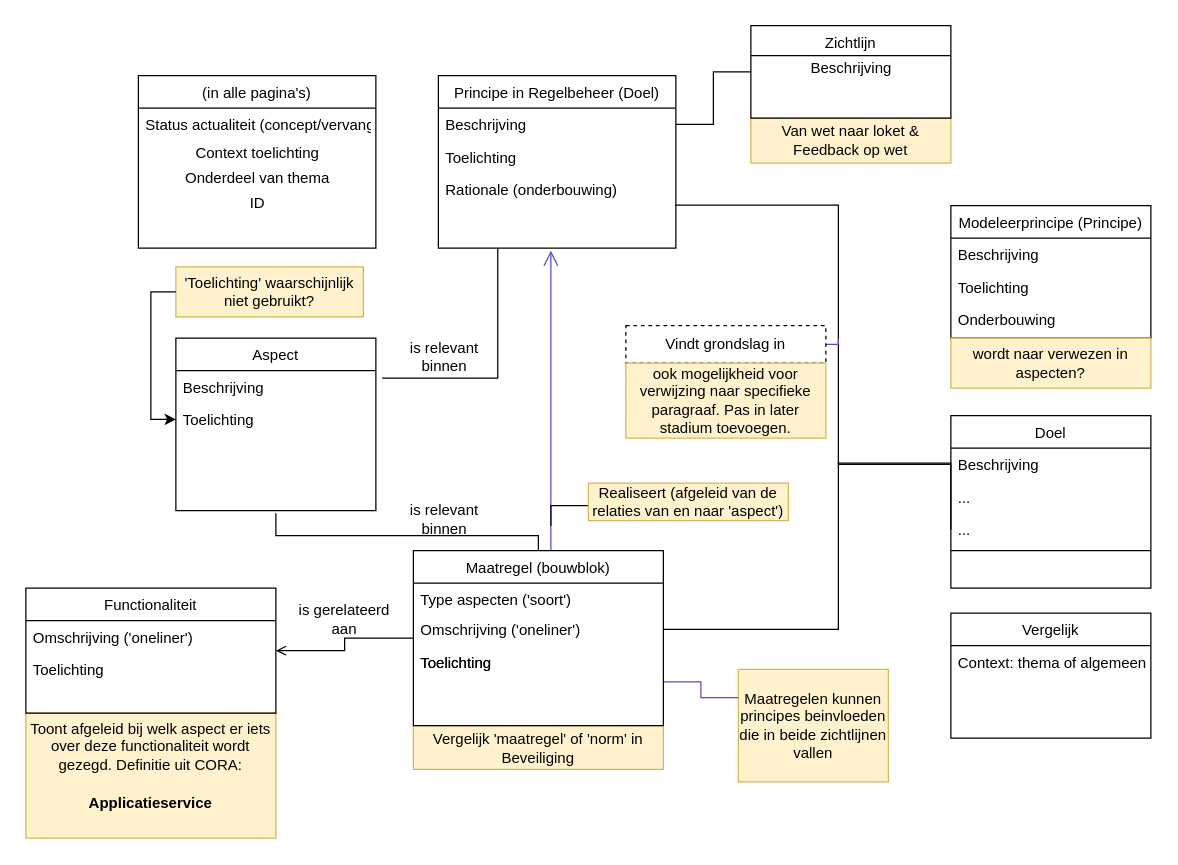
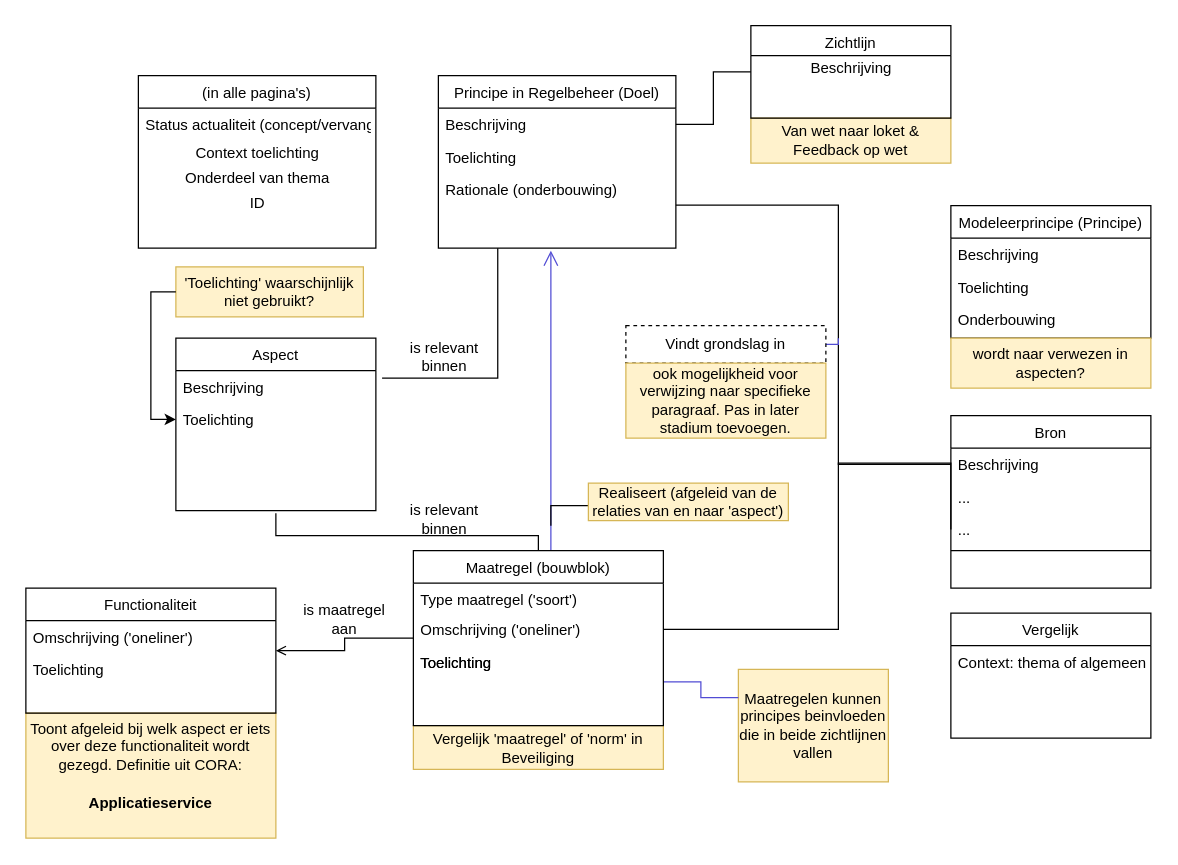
node "Doel": label "Doel" -> "Bron"
node "Type aspecten ('soort')": label "Type aspecten ('soort')" -> "Type maatregel ('soort')"
node "is gerelateerd aan": label "is gerelateerd aan" -> "is maatregel aan"
